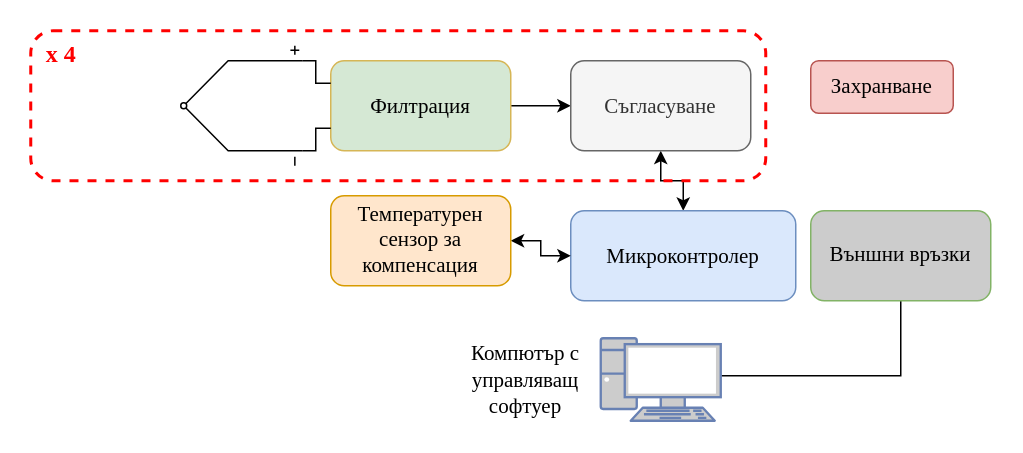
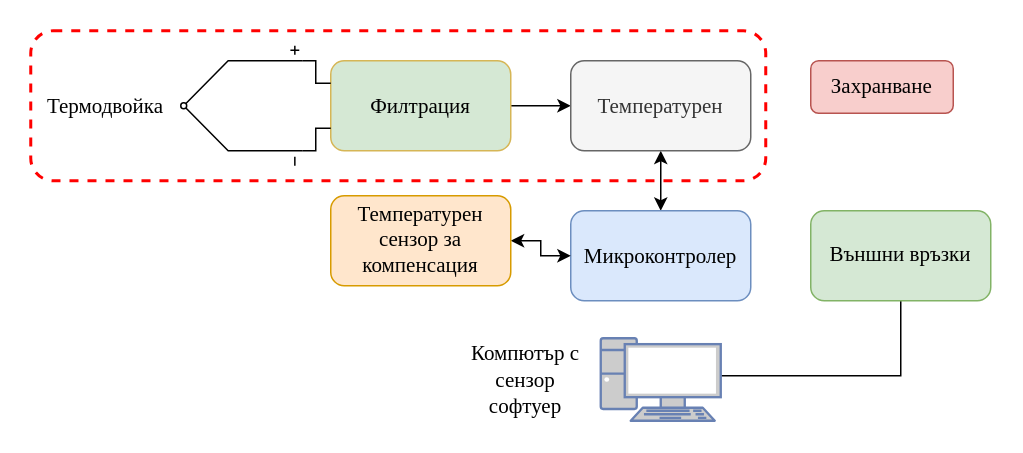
node "x 4": removed
node "Термодвойка": added
node "Съгласуване": label "Съгласуване" -> "Температурен"
node "Микроконтролер": size 225x90 -> 180x90
node "Външни връзки": fillcolor #cccccc -> #d5e8d4
node "Компютър с управляващ софтуер": label "Компютър с управляващ софтуер" -> "Компютър с сензор софтуер"
